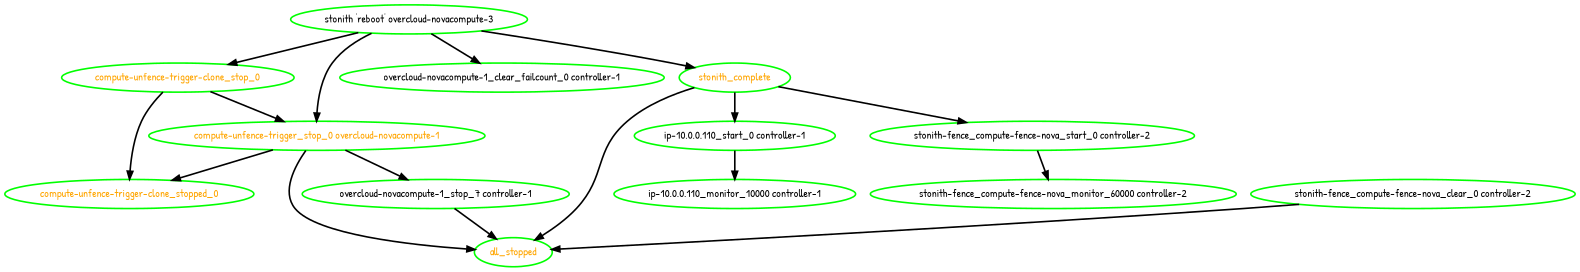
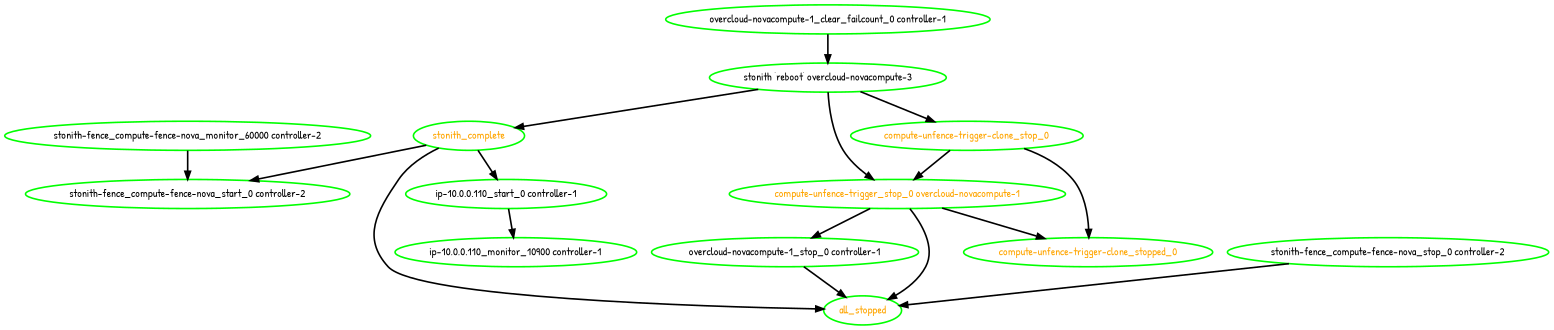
edge "stonith 'reboot' overcloud-novacompute-3" -> "overcloud-novacompute-1_clear_failcount_0 controller-1": reversed
edge "stonith-fence_compute-fence-nova_start_0 controller-2" -> "stonith-fence_compute-fence-nova_monitor_60000 controller-2": reversed
node "overcloud-novacompute-1_stop_7 controller-1": label "overcloud-novacompute-1_stop_7 controller-1" -> "overcloud-novacompute-1_stop_0 controller-1"
node "ip-10.0.0.110_monitor_10000 controller-1": label "ip-10.0.0.110_monitor_10000 controller-1" -> "ip-10.0.0.110_monitor_10900 controller-1"
node "stonith-fence_compute-fence-nova_clear_0 controller-2": label "stonith-fence_compute-fence-nova_clear_0 controller-2" -> "stonith-fence_compute-fence-nova_stop_0 controller-2"
